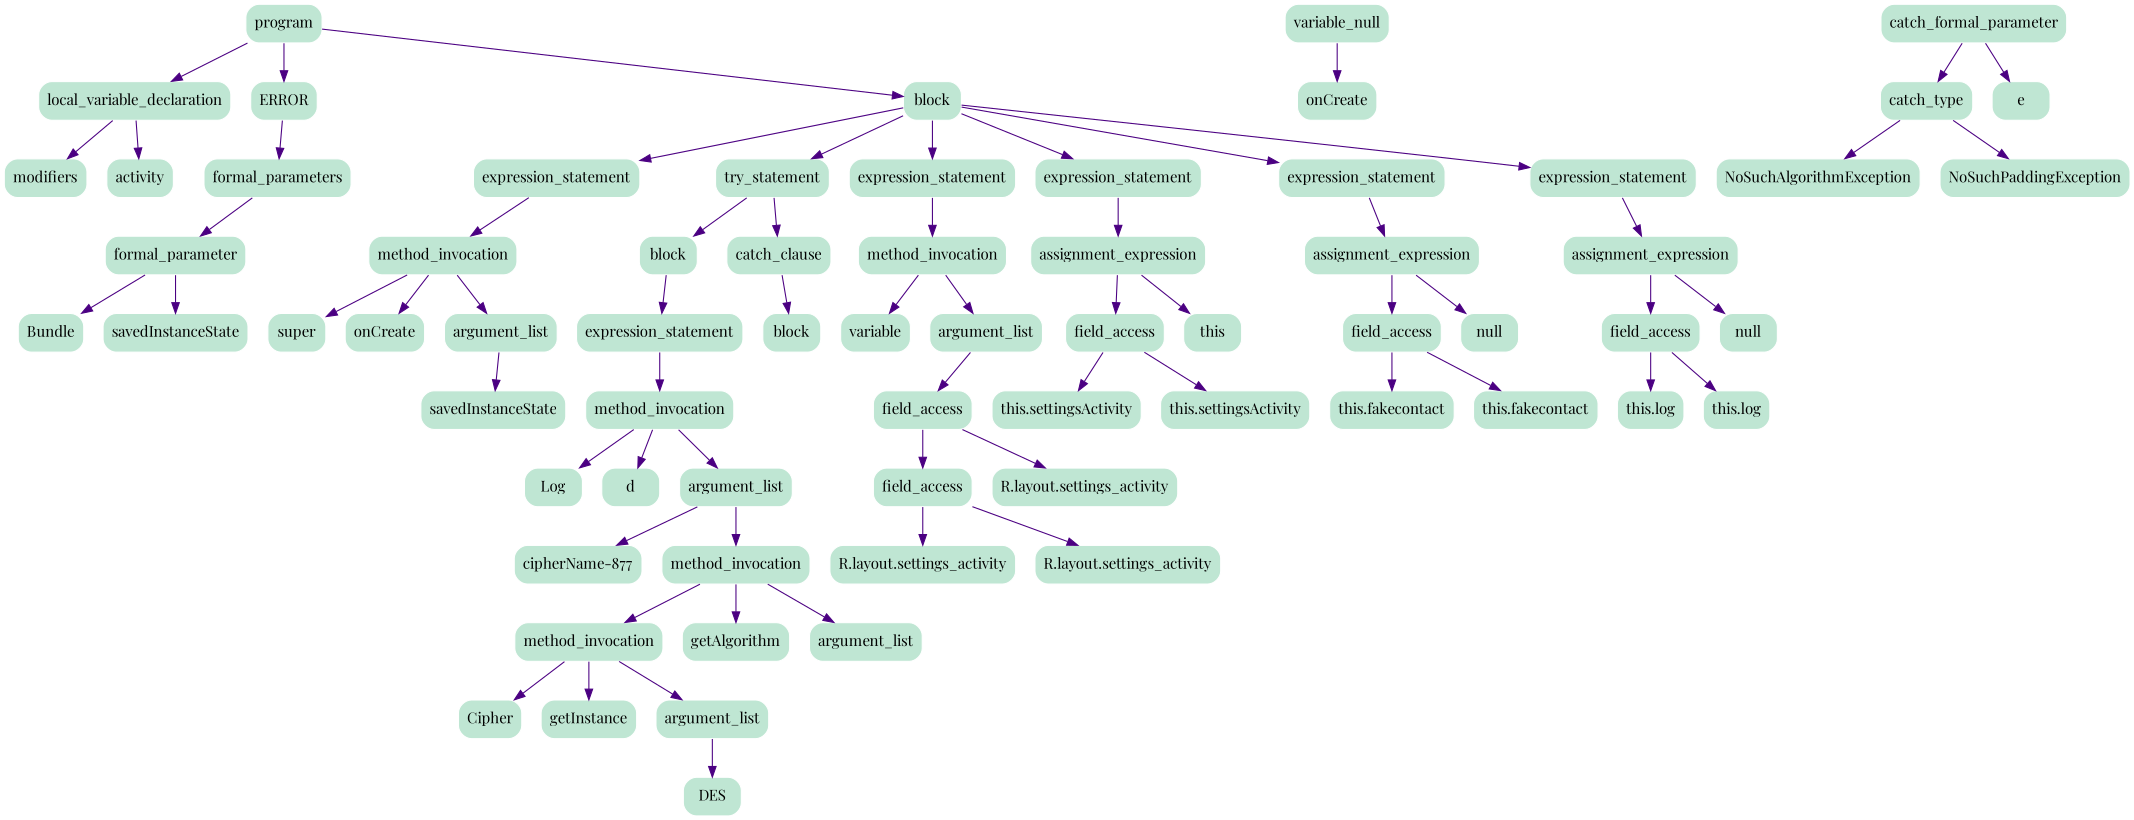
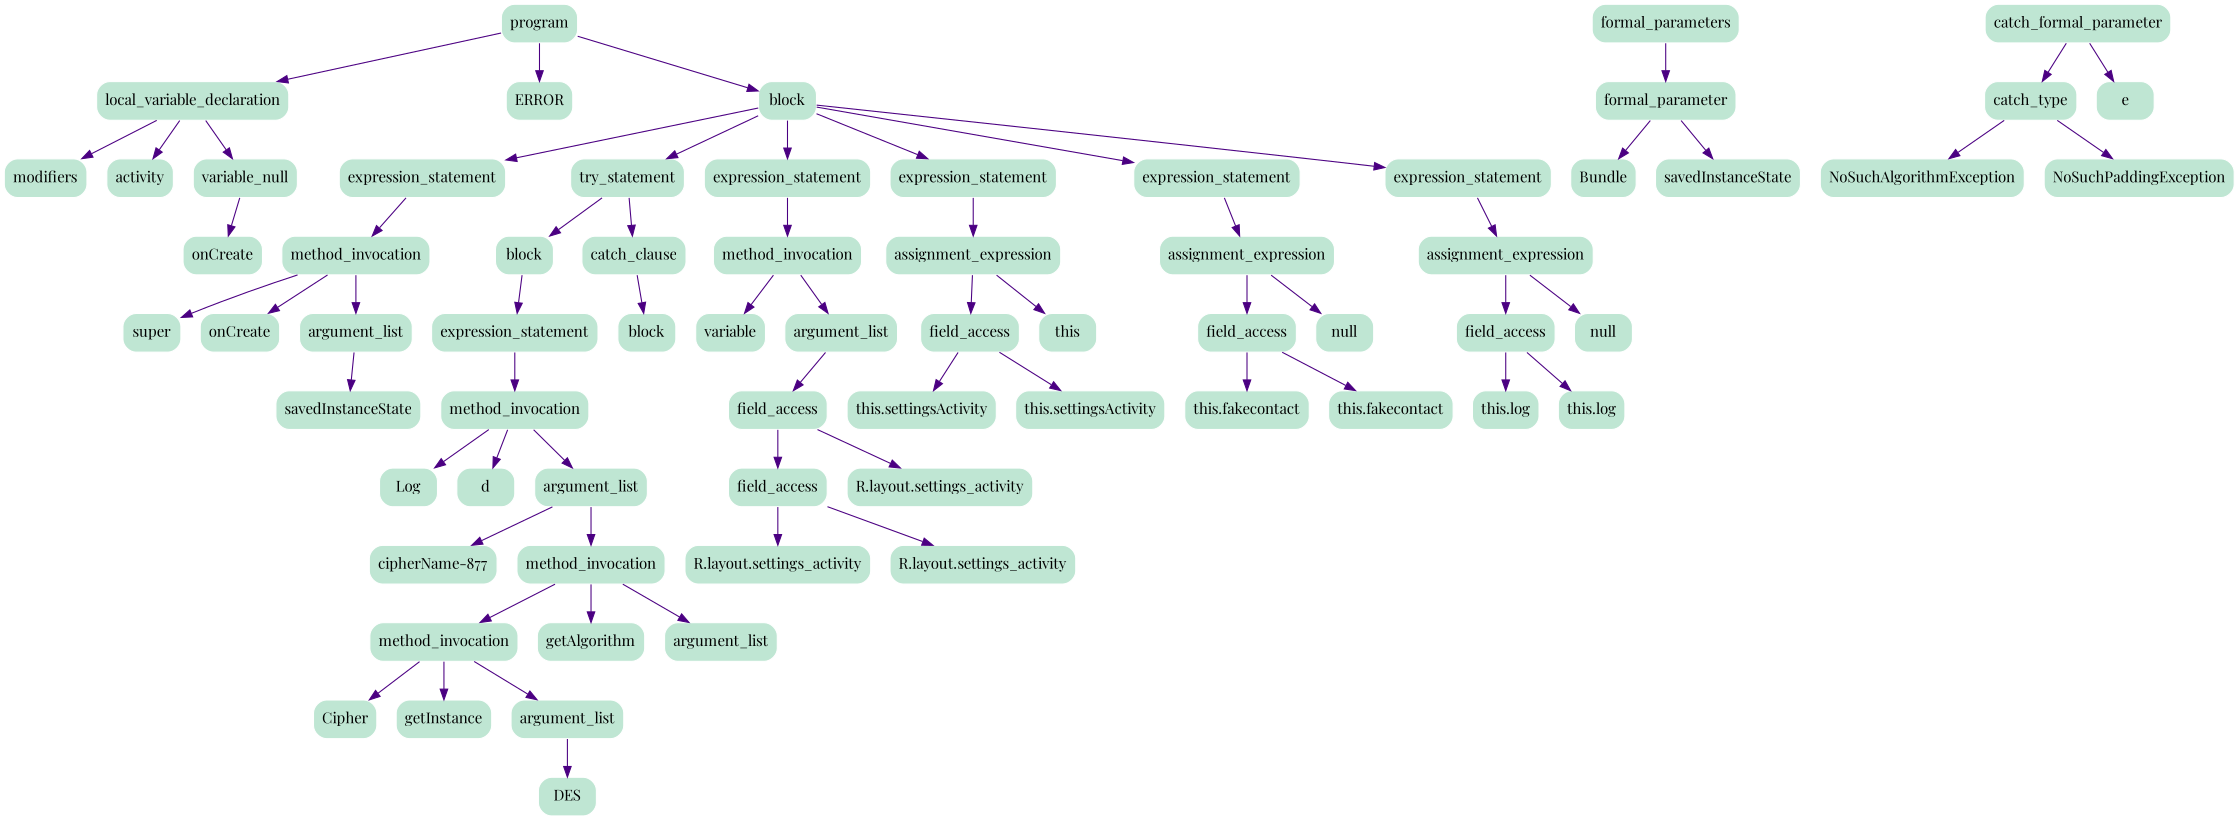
edge "ERROR" -> "formal_parameters": removed
edge "local_variable_declaration" -> "variable_null": added
